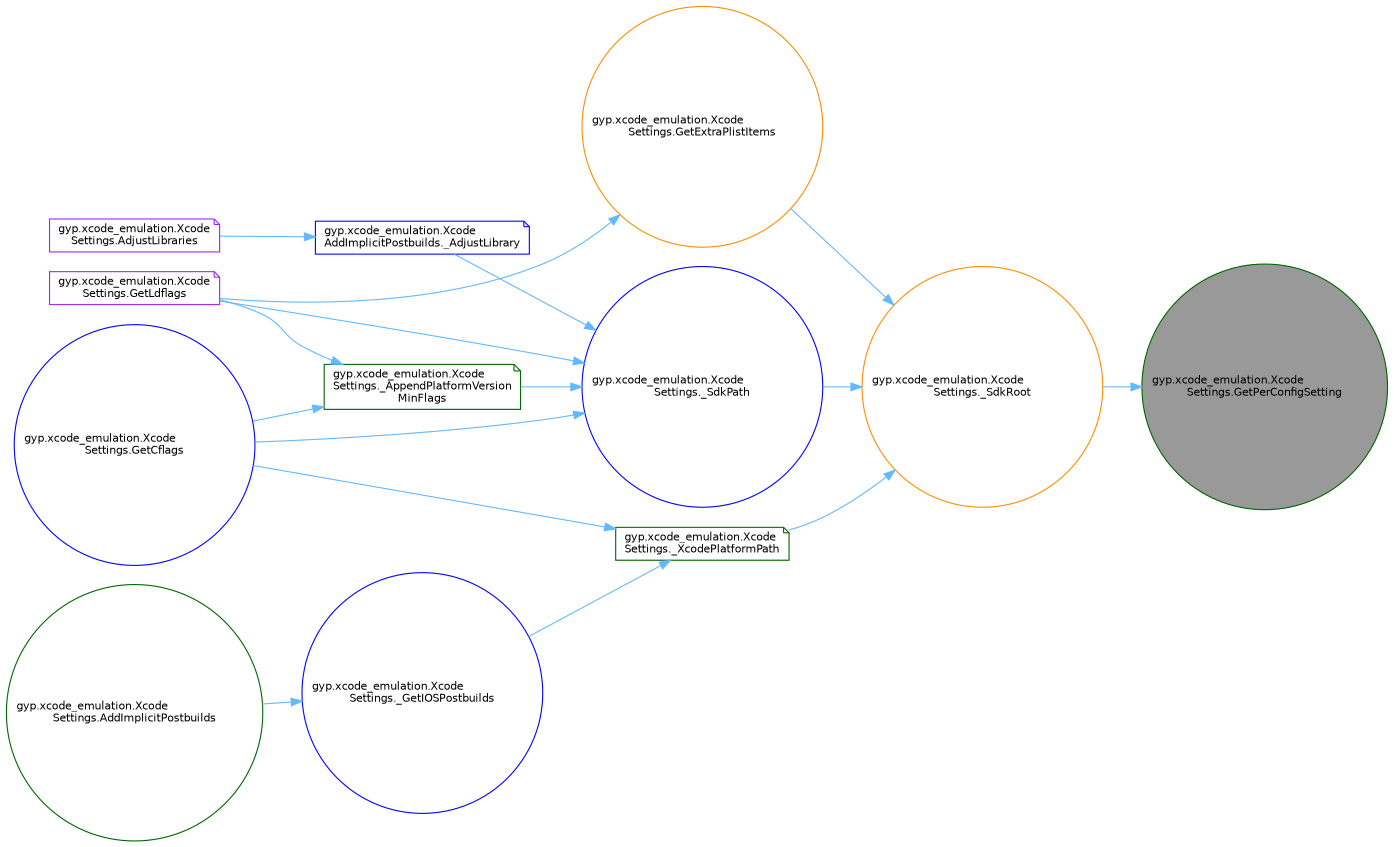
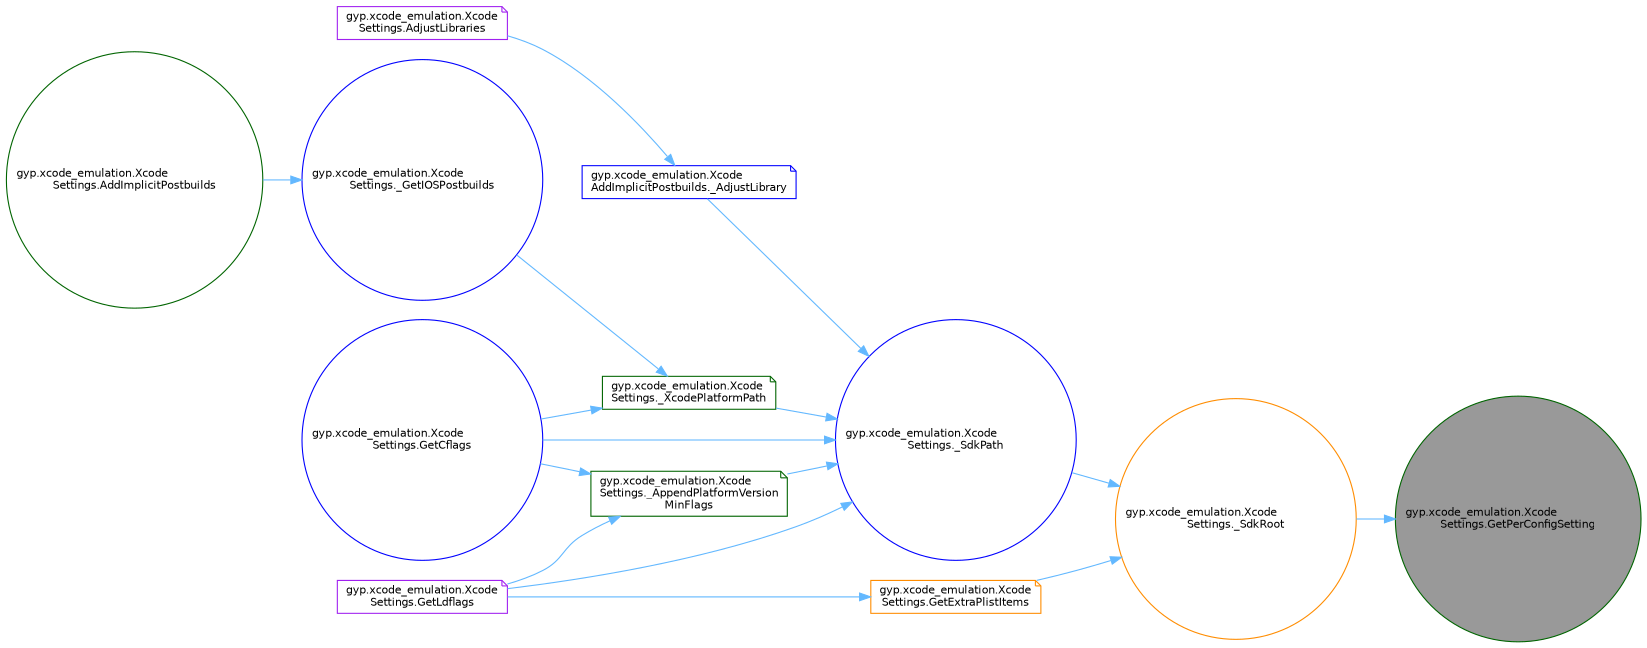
node "gyp.xcode_emulation.Xcode Settings.GetExtraPlistItems": shape circle -> note
edge "gyp.xcode_emulation.Xcode Settings._XcodePlatformPath" -> "gyp.xcode_emulation.Xcode Settings._SdkRoot": now "gyp.xcode_emulation.Xcode Settings._XcodePlatformPath" -> "gyp.xcode_emulation.Xcode Settings._SdkPath"
